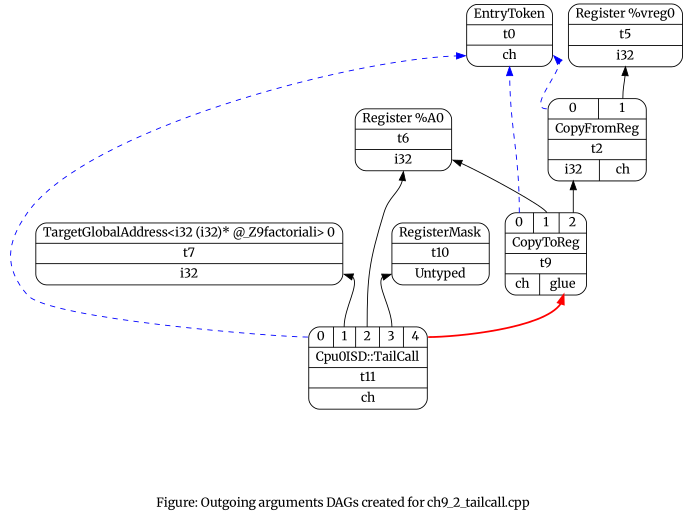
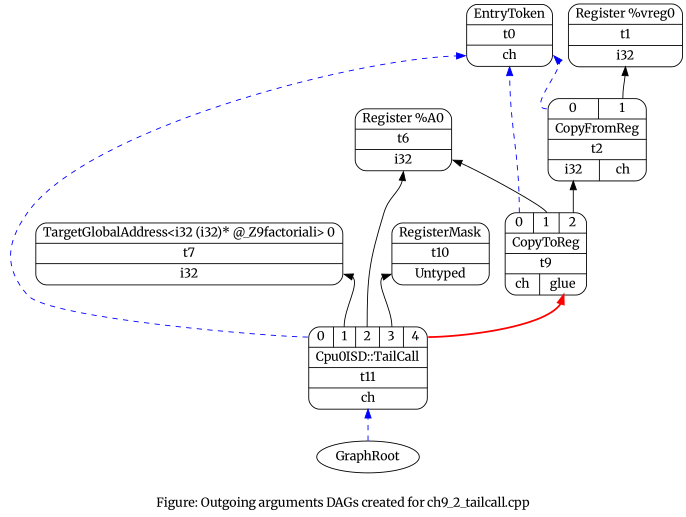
node "Register %vreg0": text "t5" -> "t1"
node "GraphRoot": added
